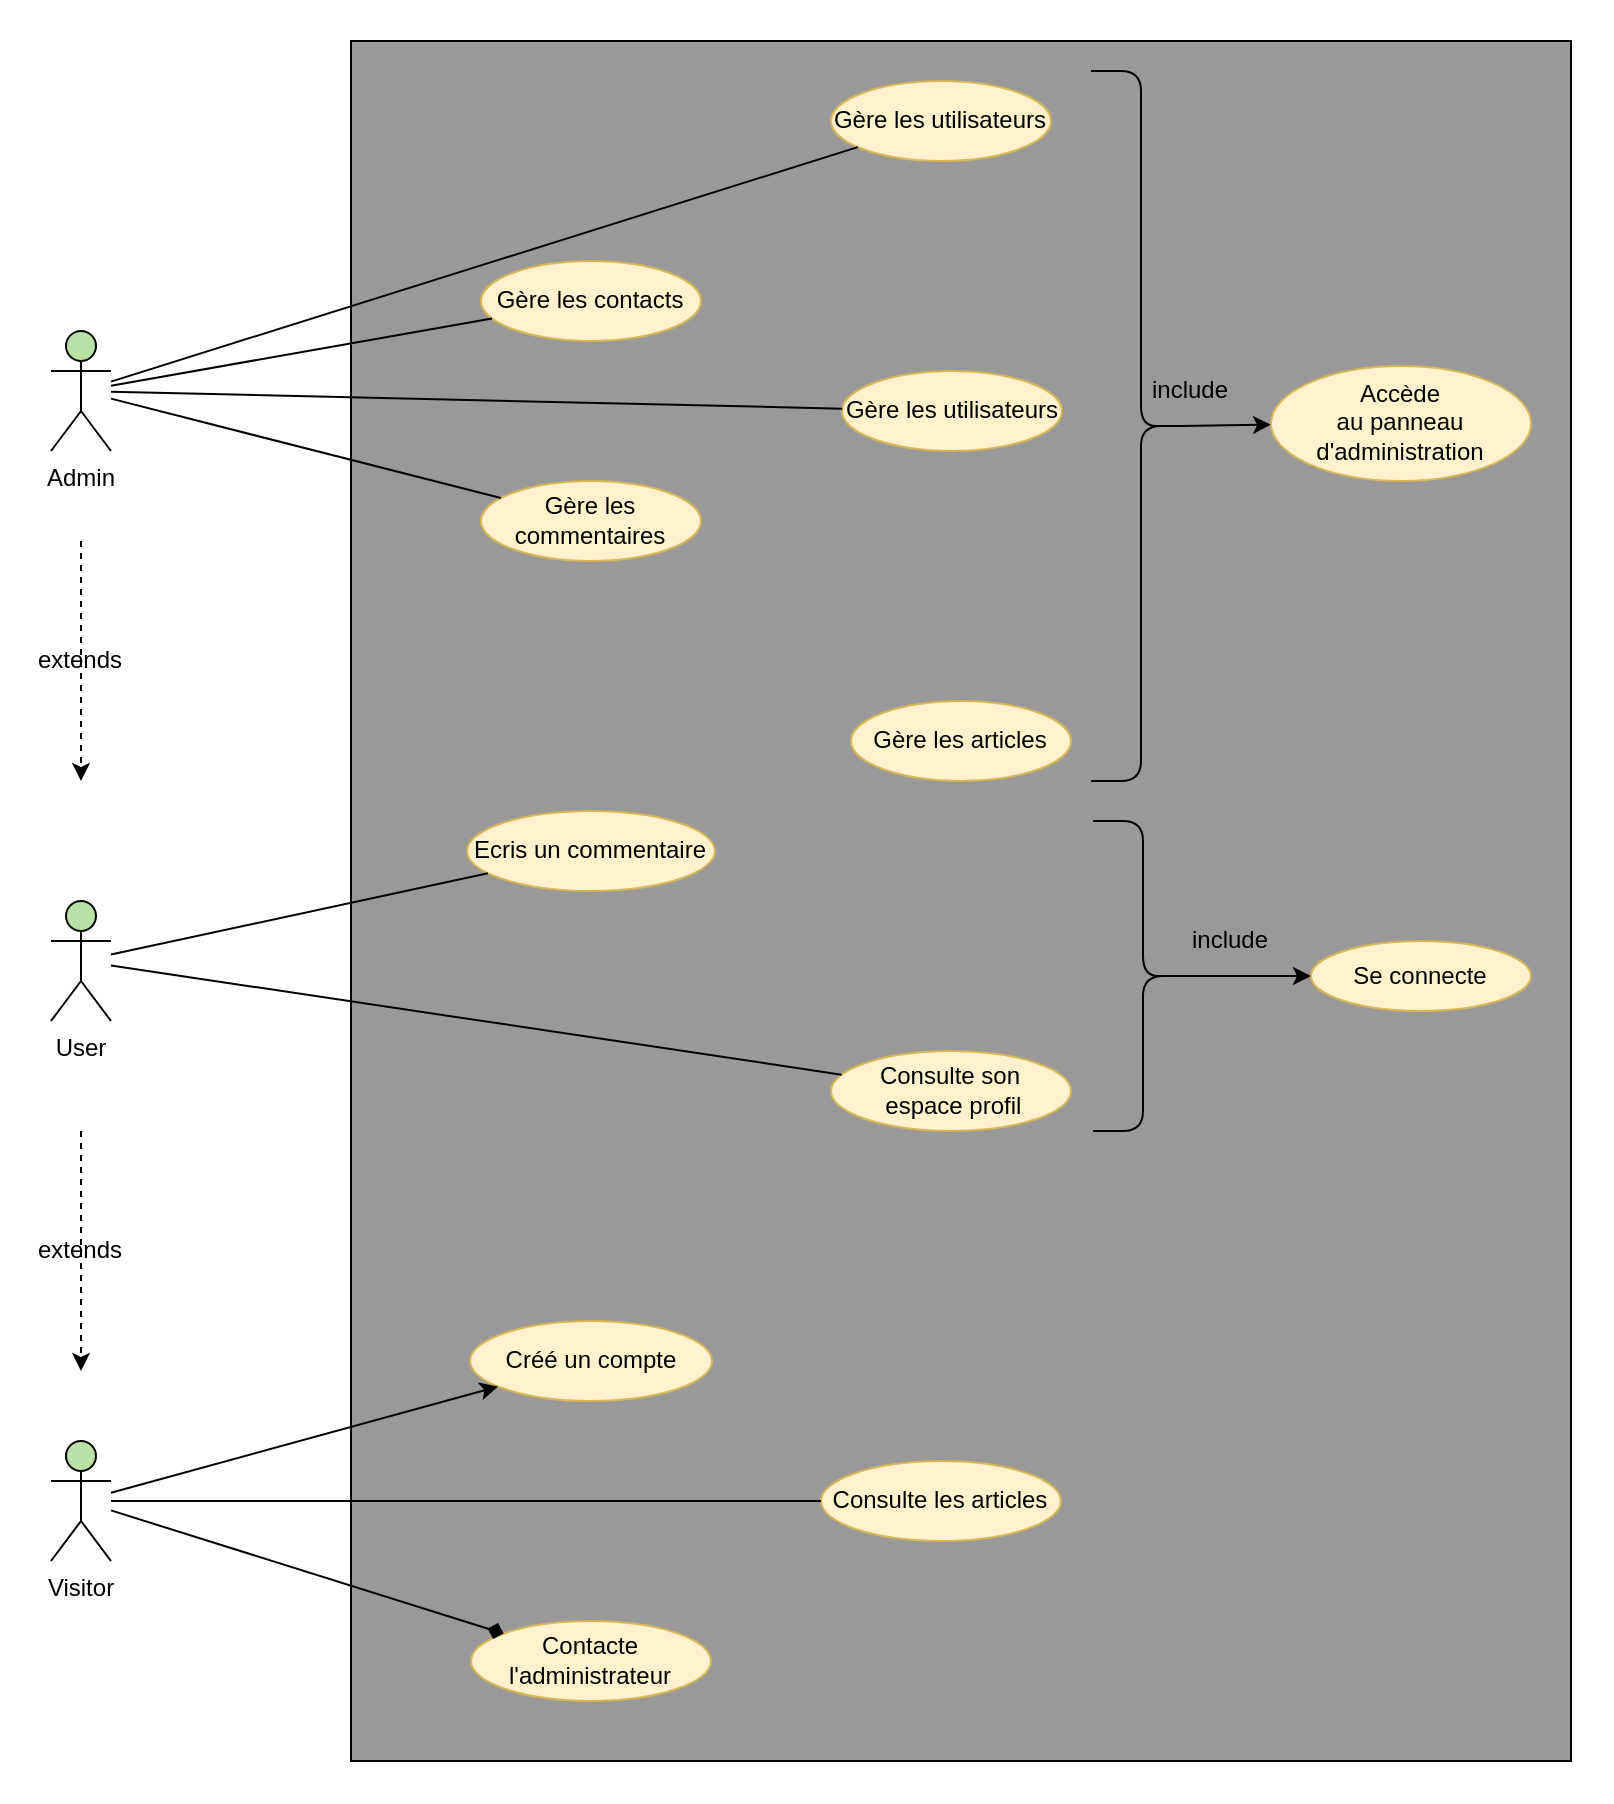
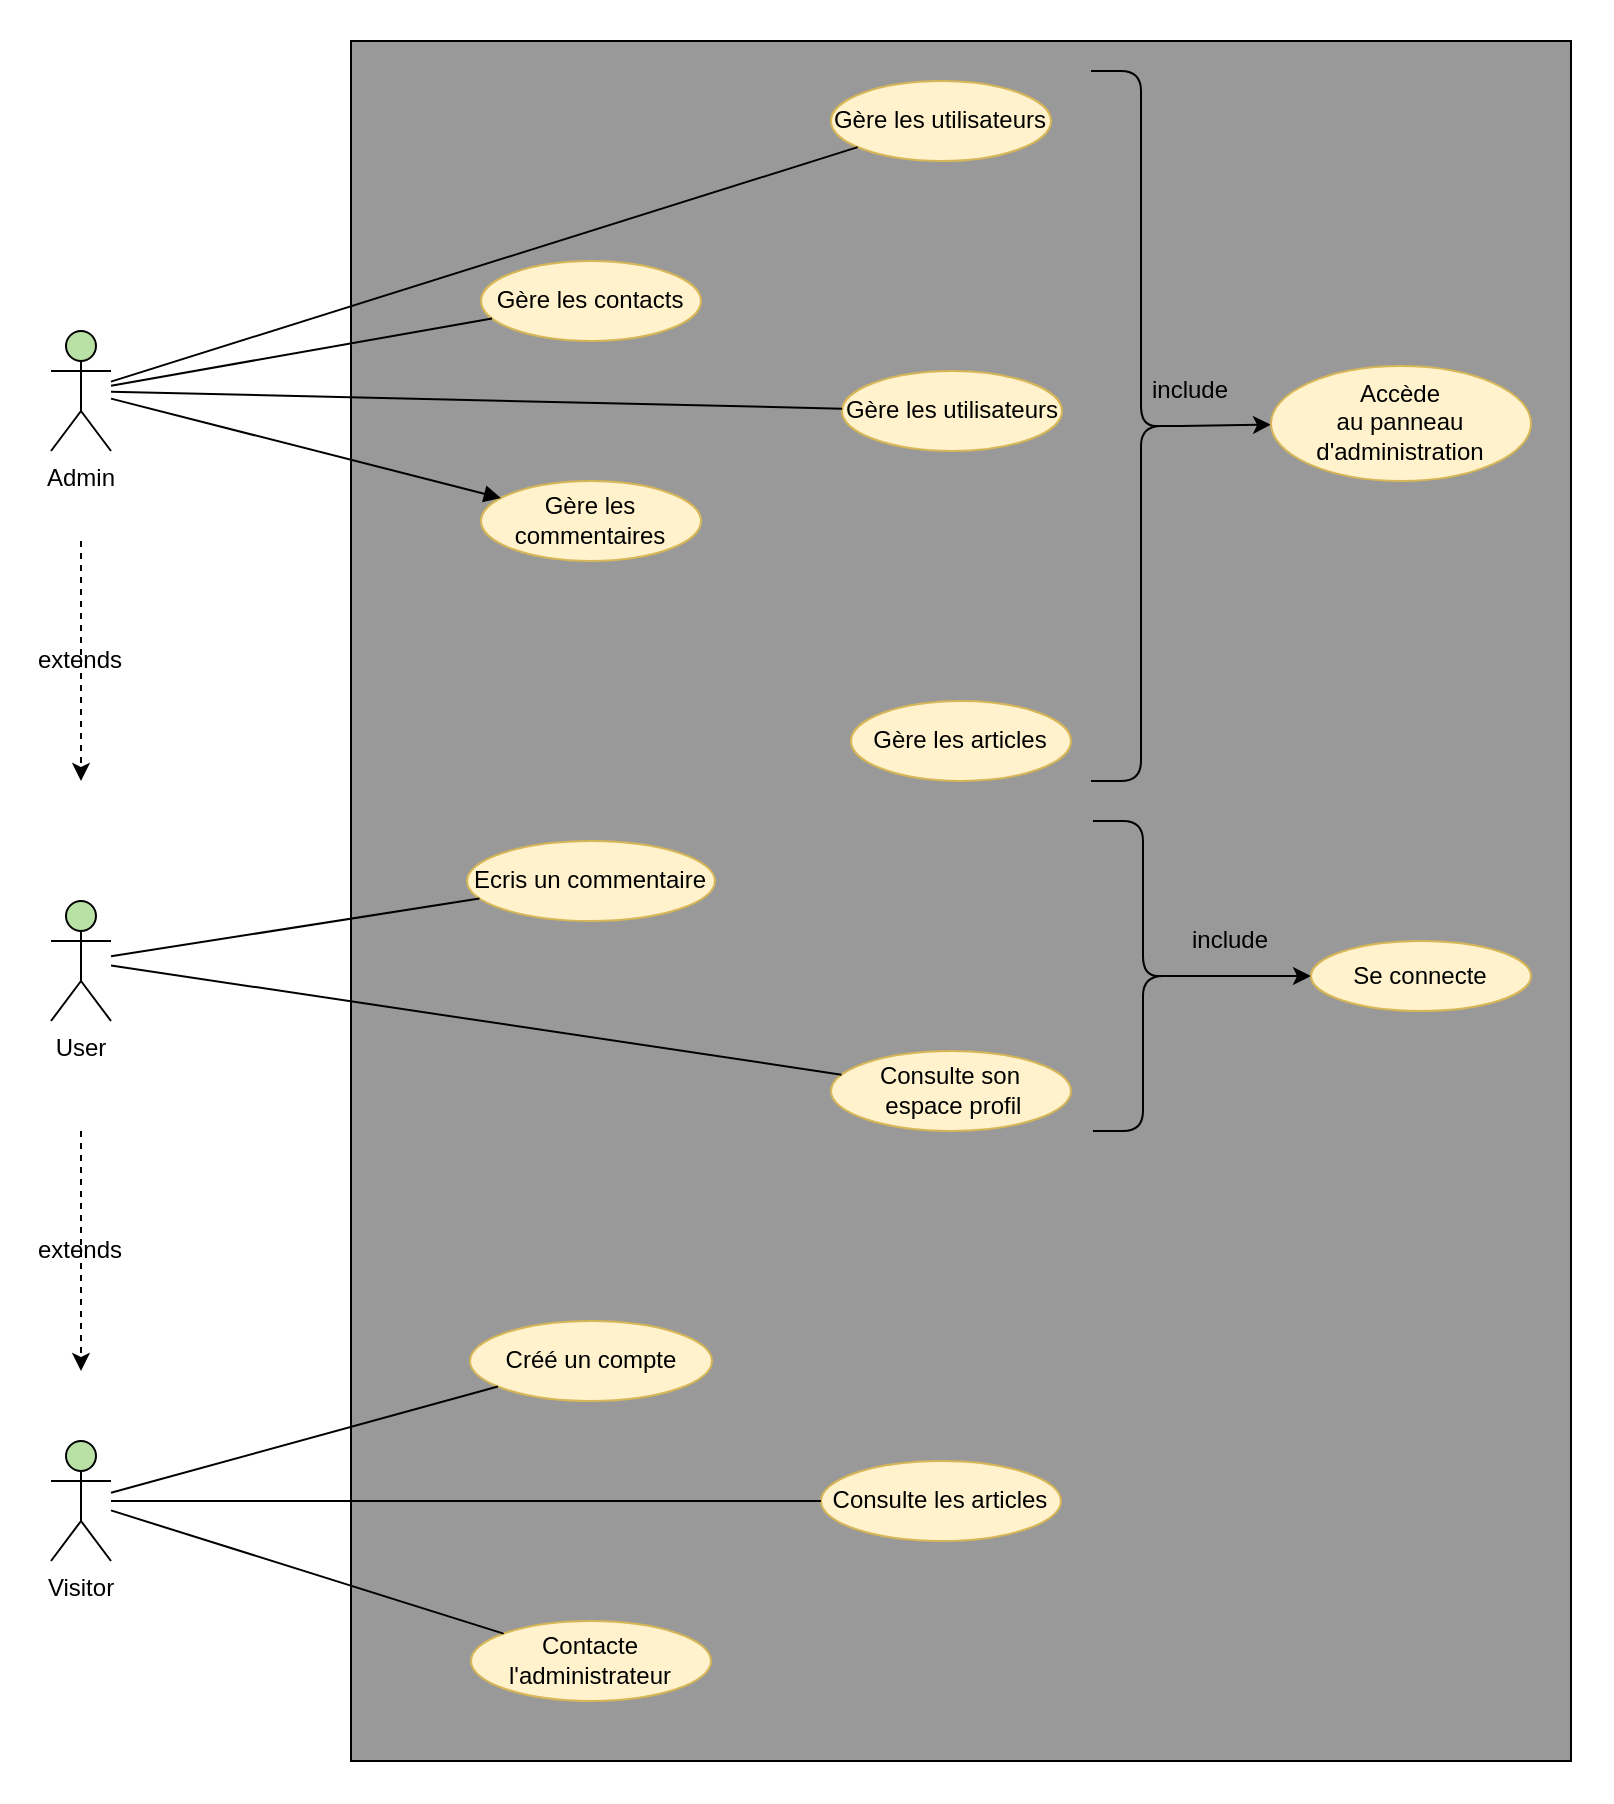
edge "Admin" -- "Gère les commentaires": arrowhead none -> block
node "Ecris un commentaire": moved (591, 851) -> (591, 881)
edge "Visitor" -> "Créé un compte": arrowhead classic -> none
edge "Visitor" -> "Contacte l'administrateur": arrowhead diamond -> none
